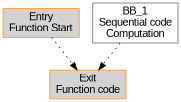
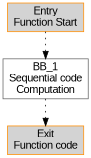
edge "Entry Function Start" -> "Exit Function code": now "Entry Function Start" -> "BB_1 Sequential code Computation"
